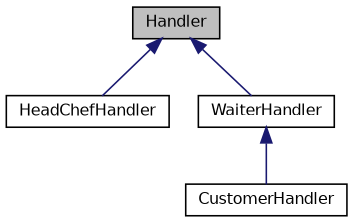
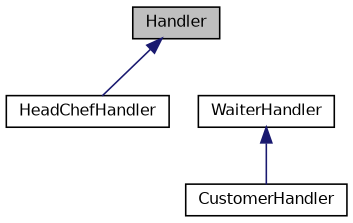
edge "WaiterHandler" -> "Handler": removed
